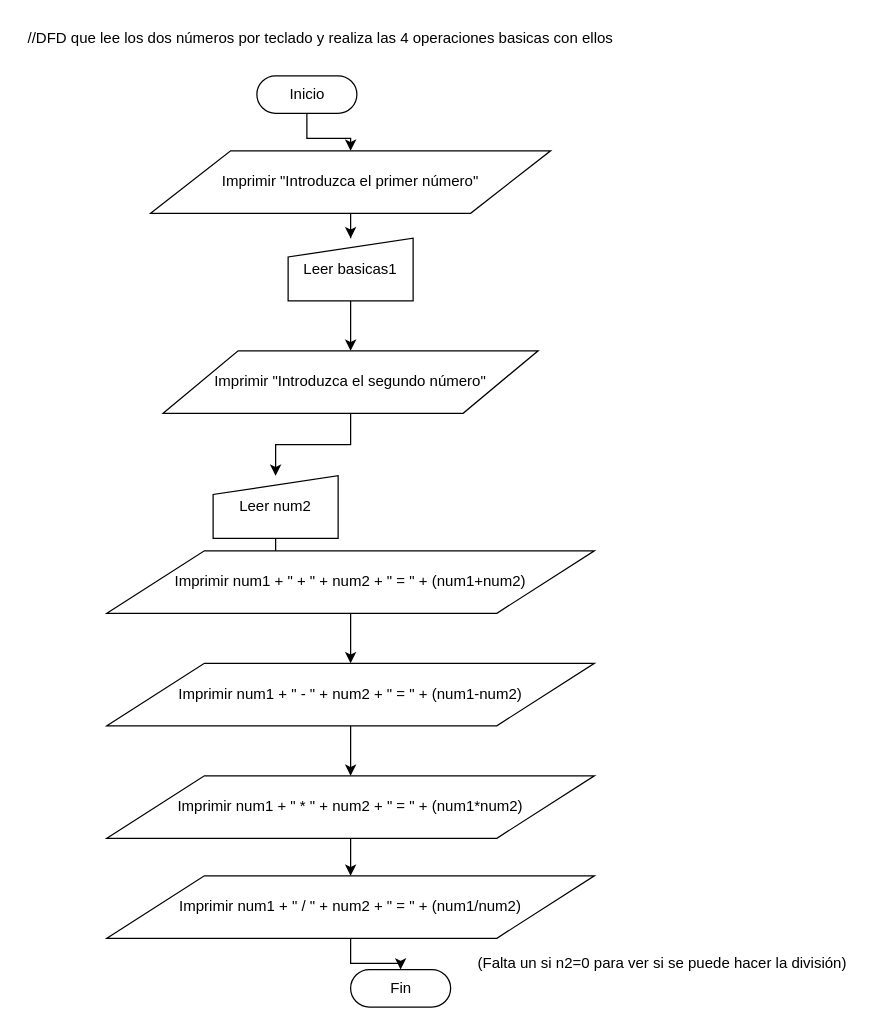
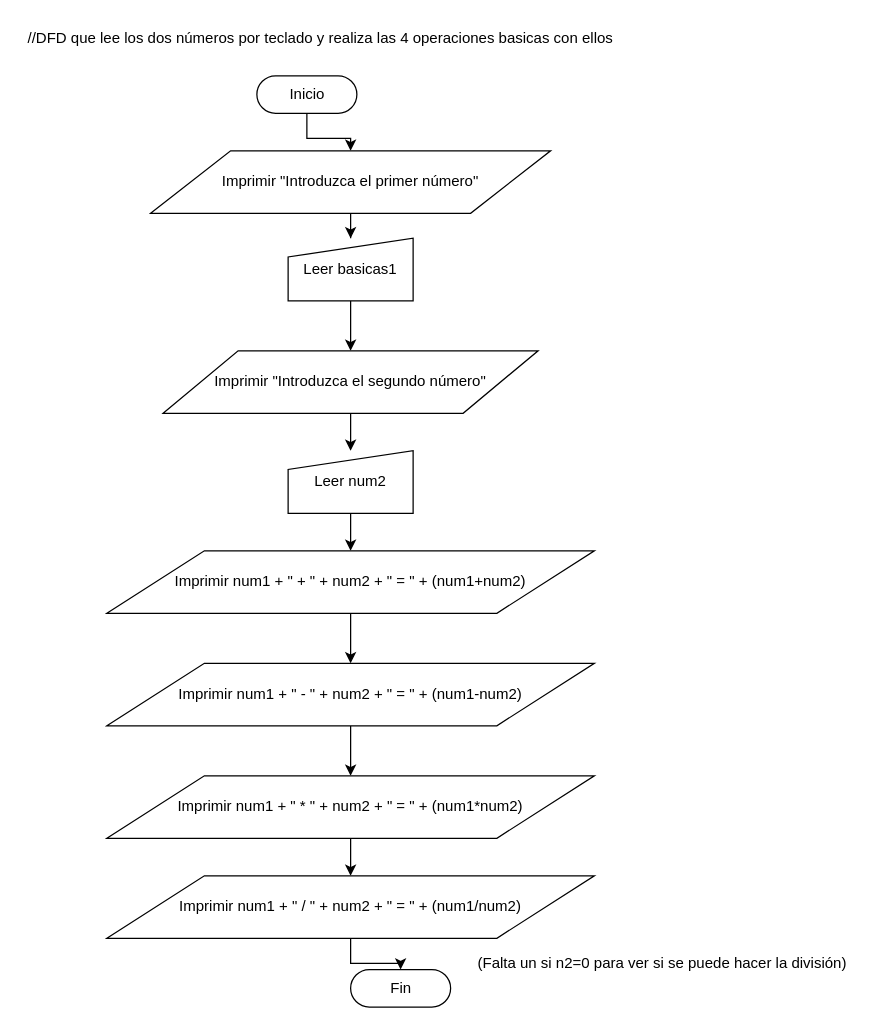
node "Leer num2": moved (276, 507) -> (351, 482)
